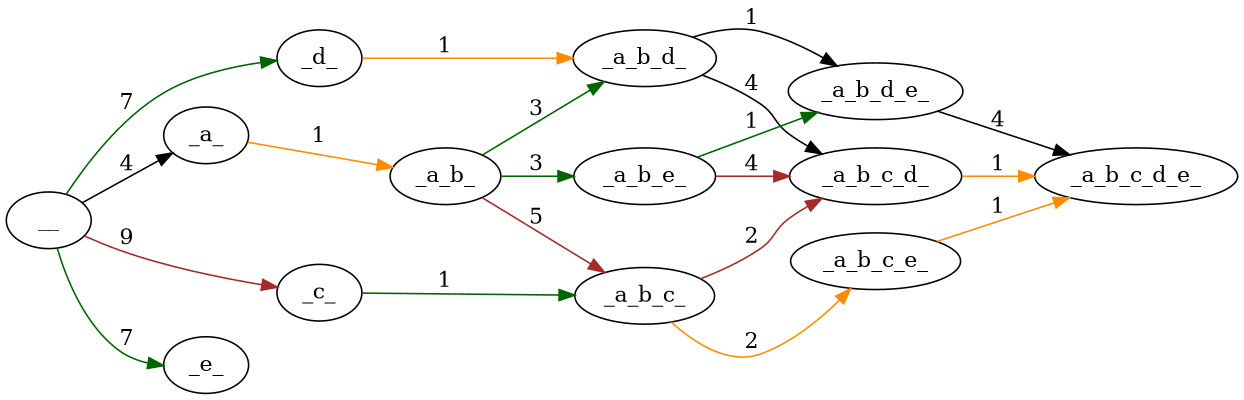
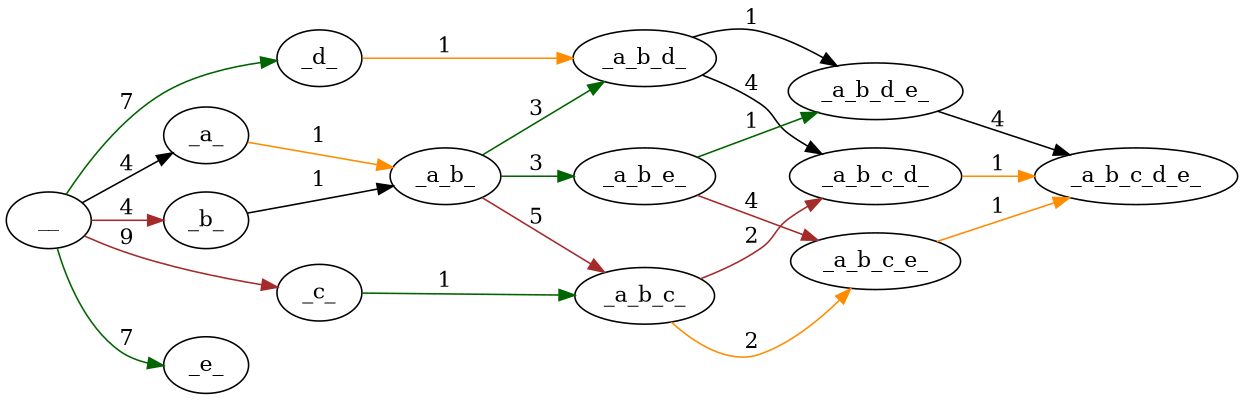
edge "_a_b_e_" -> "_a_b_c_d_": now "_a_b_e_" -> "_a_b_c_e_"
node "_b_": added
